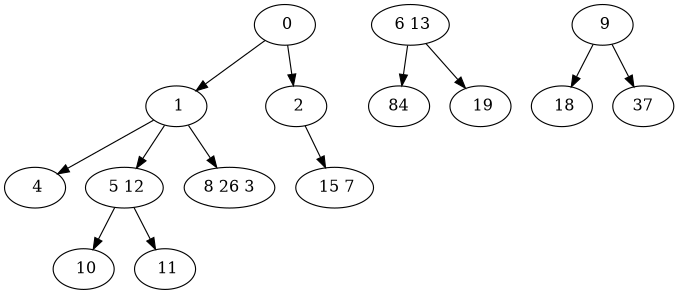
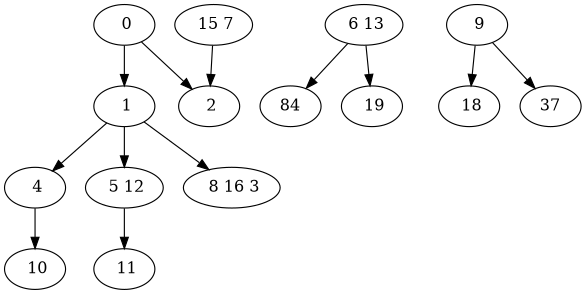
edge "2" -> "15 7": reversed
node "8 26 3": label "8 26 3" -> "8 16 3"
edge "5 12" -> "10": now "4" -> "10"
